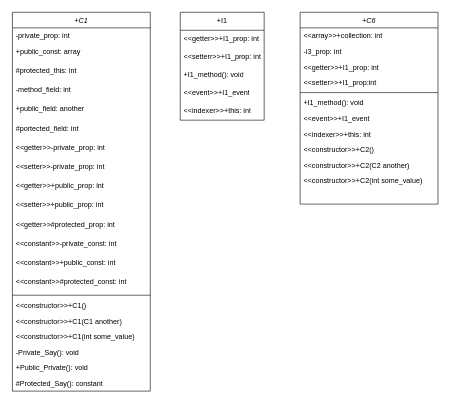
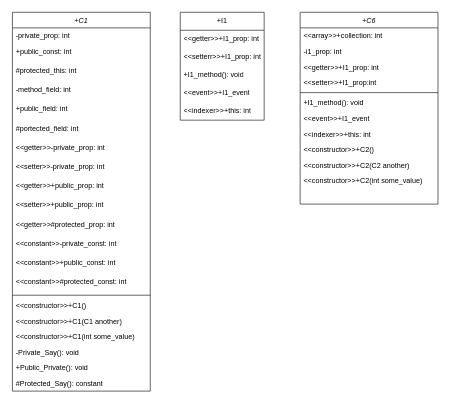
node "+public_const: array": label "+public_const: array" -> "+public_const: int"
node "-i3_prop: int": label "-i3_prop: int" -> "-i1_prop: int"
node "+public_field: another": label "+public_field: another" -> "+public_field: int"
